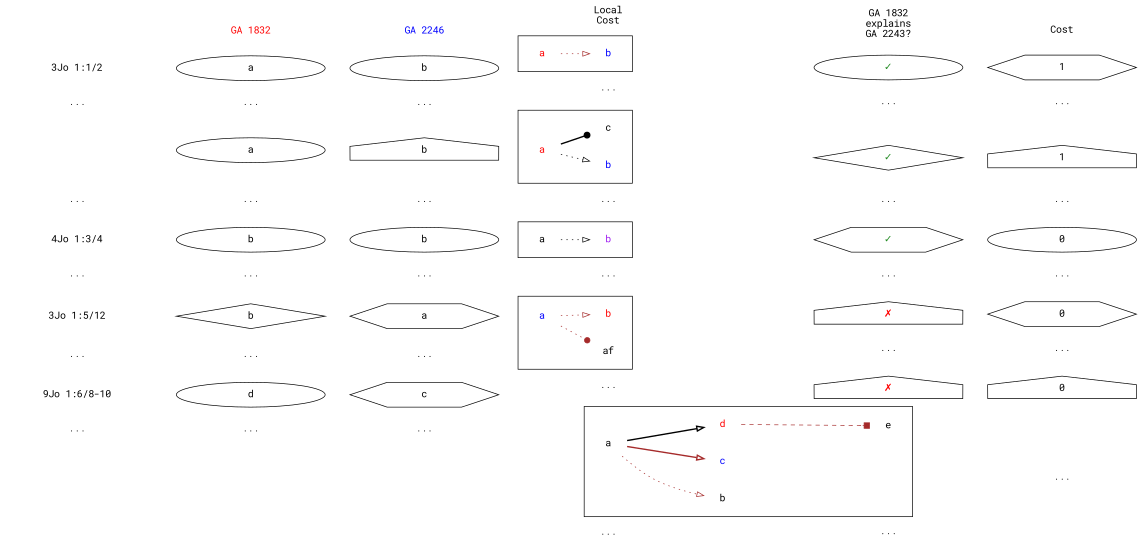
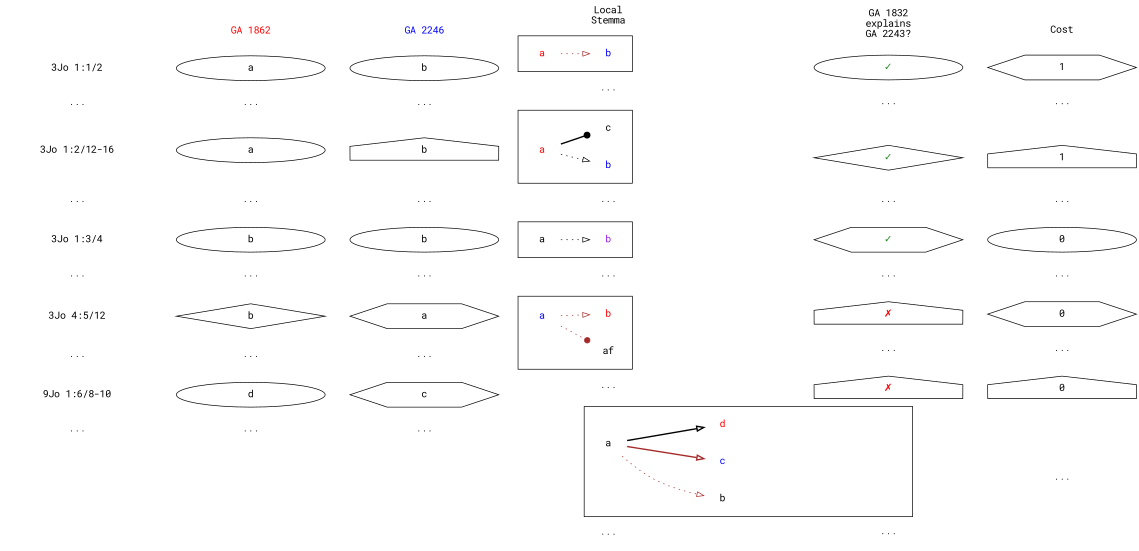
node "Local Cost": label "Local Cost" -> "Local Stemma"
node "GA 1832": label "GA 1832" -> "GA 1862"
node "3Jo 1:2/12-16": added
node "4Jo 1:3/4": label "4Jo 1:3/4" -> "3Jo 1:3/4"
node "3Jo 1:5/12": label "3Jo 1:5/12" -> "3Jo 4:5/12"
node "e": removed
